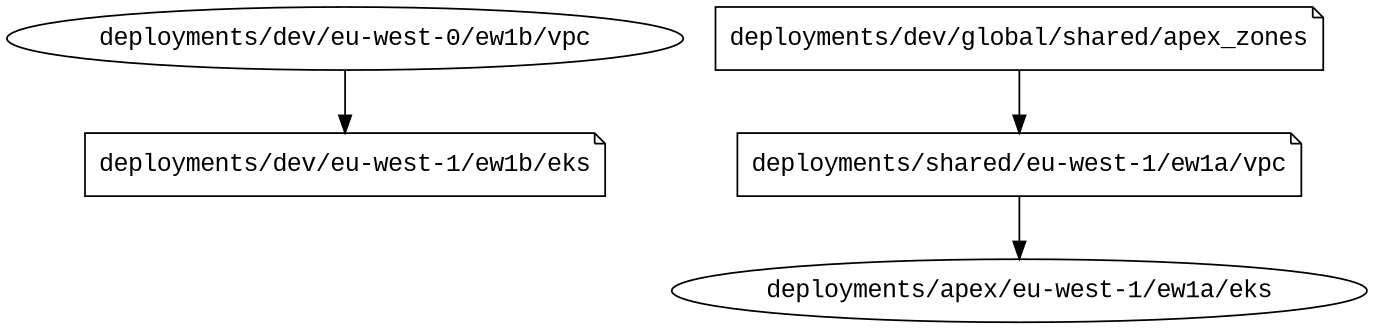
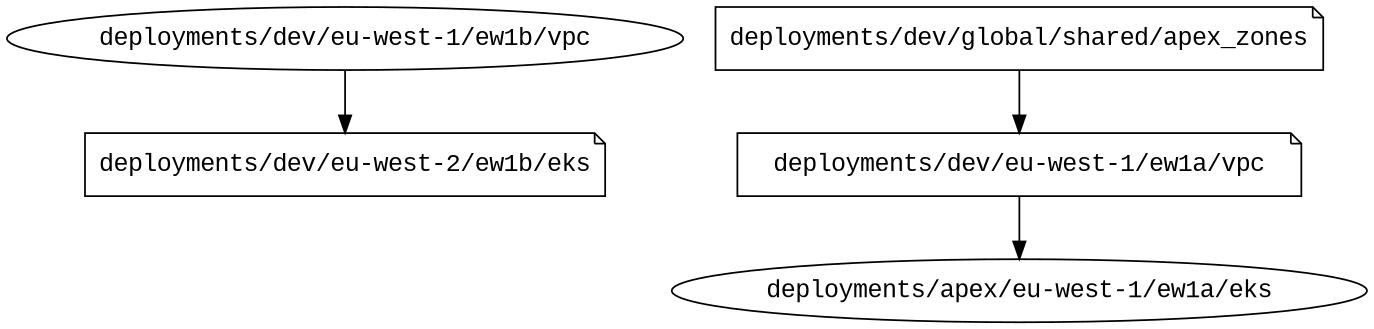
node "deployments/dev/eu-west-0/ew1b/vpc": label "deployments/dev/eu-west-0/ew1b/vpc" -> "deployments/dev/eu-west-1/ew1b/vpc"
node "deployments/dev/eu-west-1/ew1b/eks": label "deployments/dev/eu-west-1/ew1b/eks" -> "deployments/dev/eu-west-2/ew1b/eks"
node "deployments/shared/eu-west-1/ew1a/vpc": label "deployments/shared/eu-west-1/ew1a/vpc" -> "deployments/dev/eu-west-1/ew1a/vpc"
